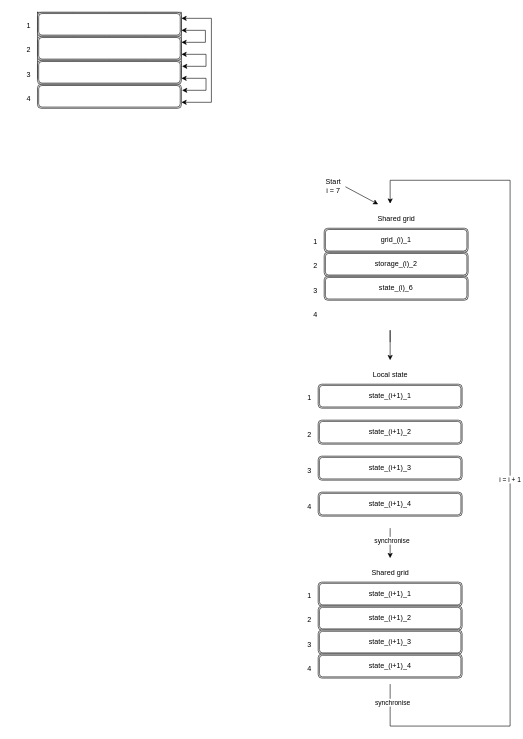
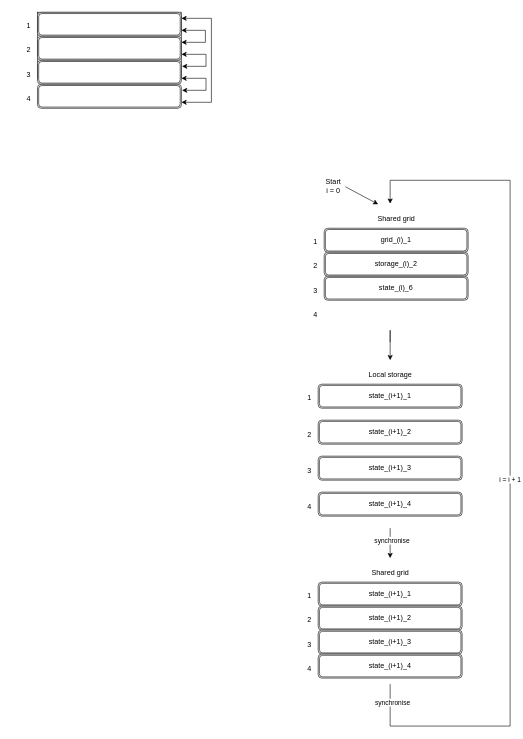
node "Start i = 7": label "Start i = 7" -> "Start i = 0"
node "Local state": label "Local state" -> "Local storage"
